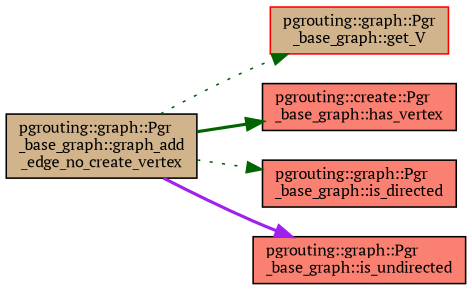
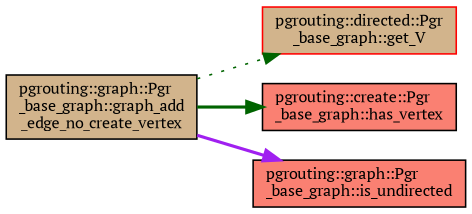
node "pgrouting::graph::Pgr _base_graph::get_V": label "pgrouting::graph::Pgr _base_graph::get_V" -> "pgrouting::directed::Pgr _base_graph::get_V"
node "pgrouting::graph::Pgr _base_graph::is_directed": removed
